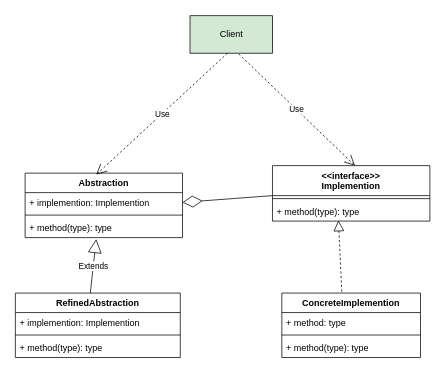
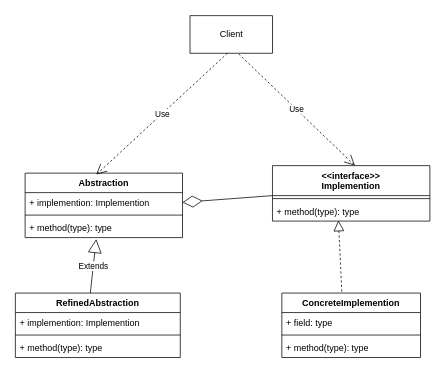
node "Client": fillcolor #d5e8d4 -> #ffffff
node "+ method: type": label "+ method: type" -> "+ field: type"
